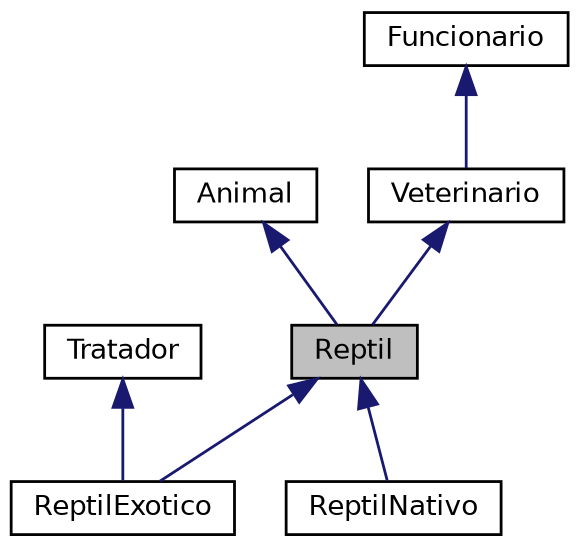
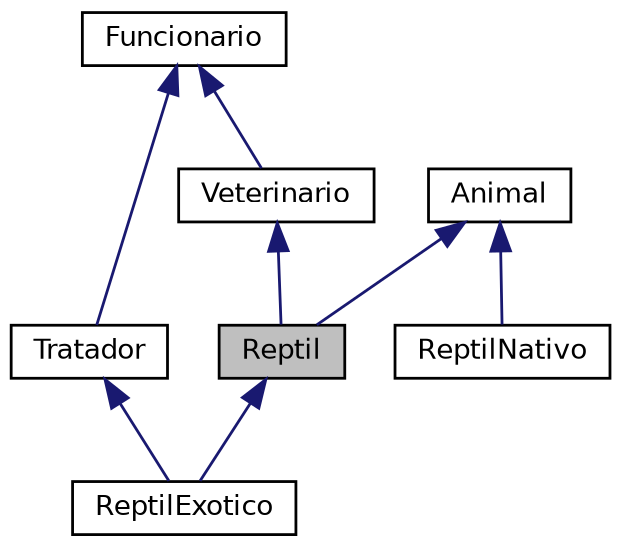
edge "Tratador" -> "Funcionario": added
edge "ReptilNativo" -> "Reptil": now "ReptilNativo" -> "Animal"
